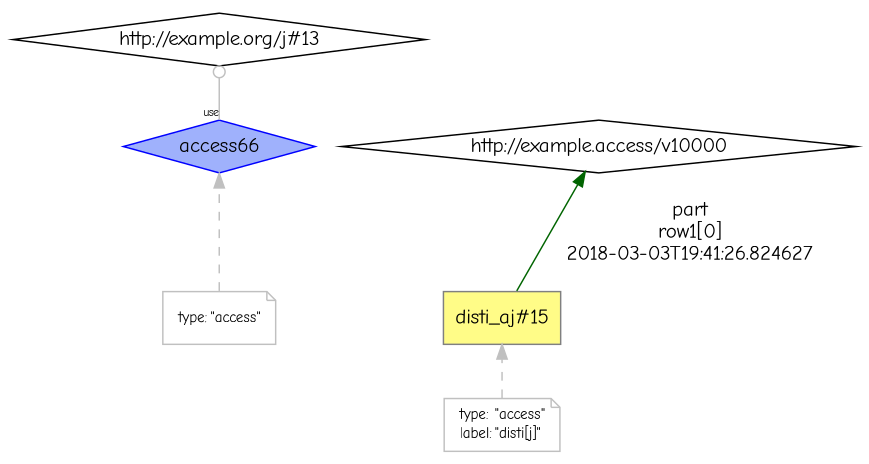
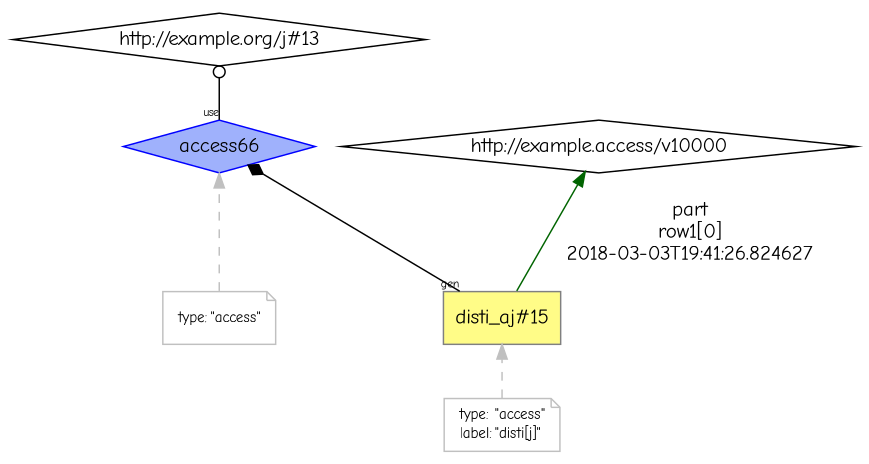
edge "access66" -> "http://example.org/j#13": color gray -> black
edge "disti_aj#15" -> "access66": added
